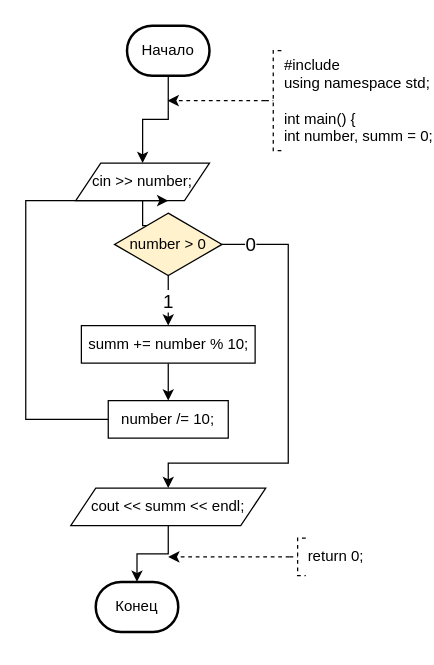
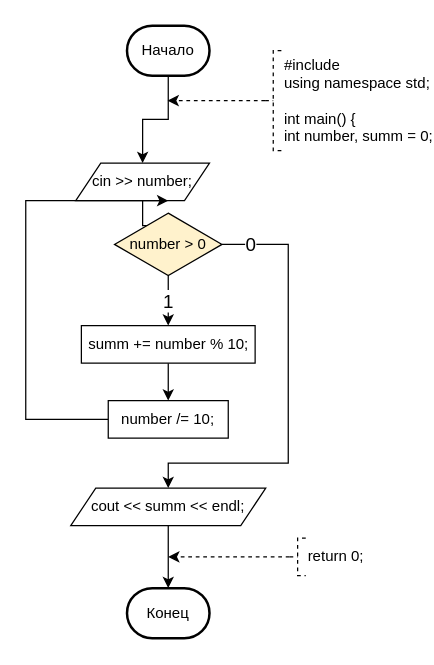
node "Конец": moved (137, 607) -> (168, 613)
